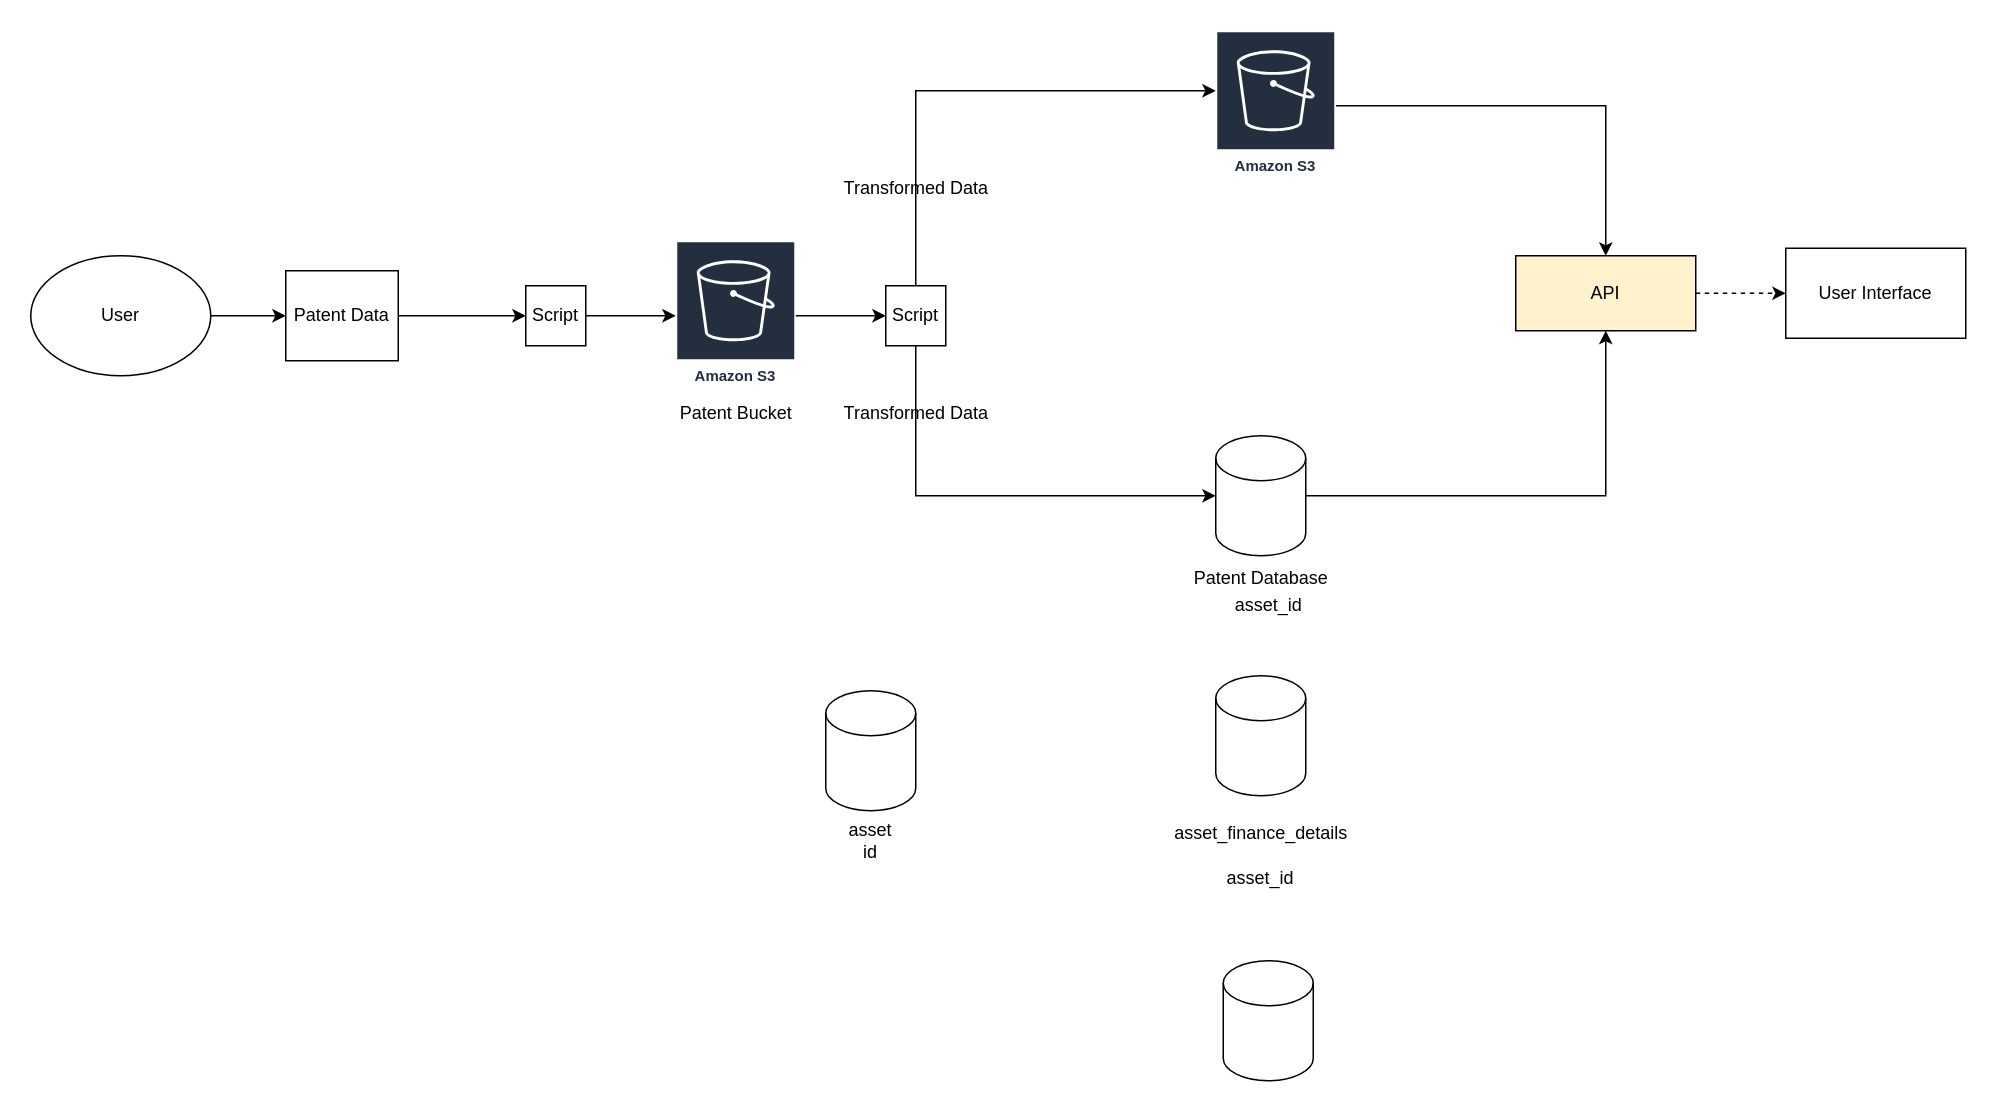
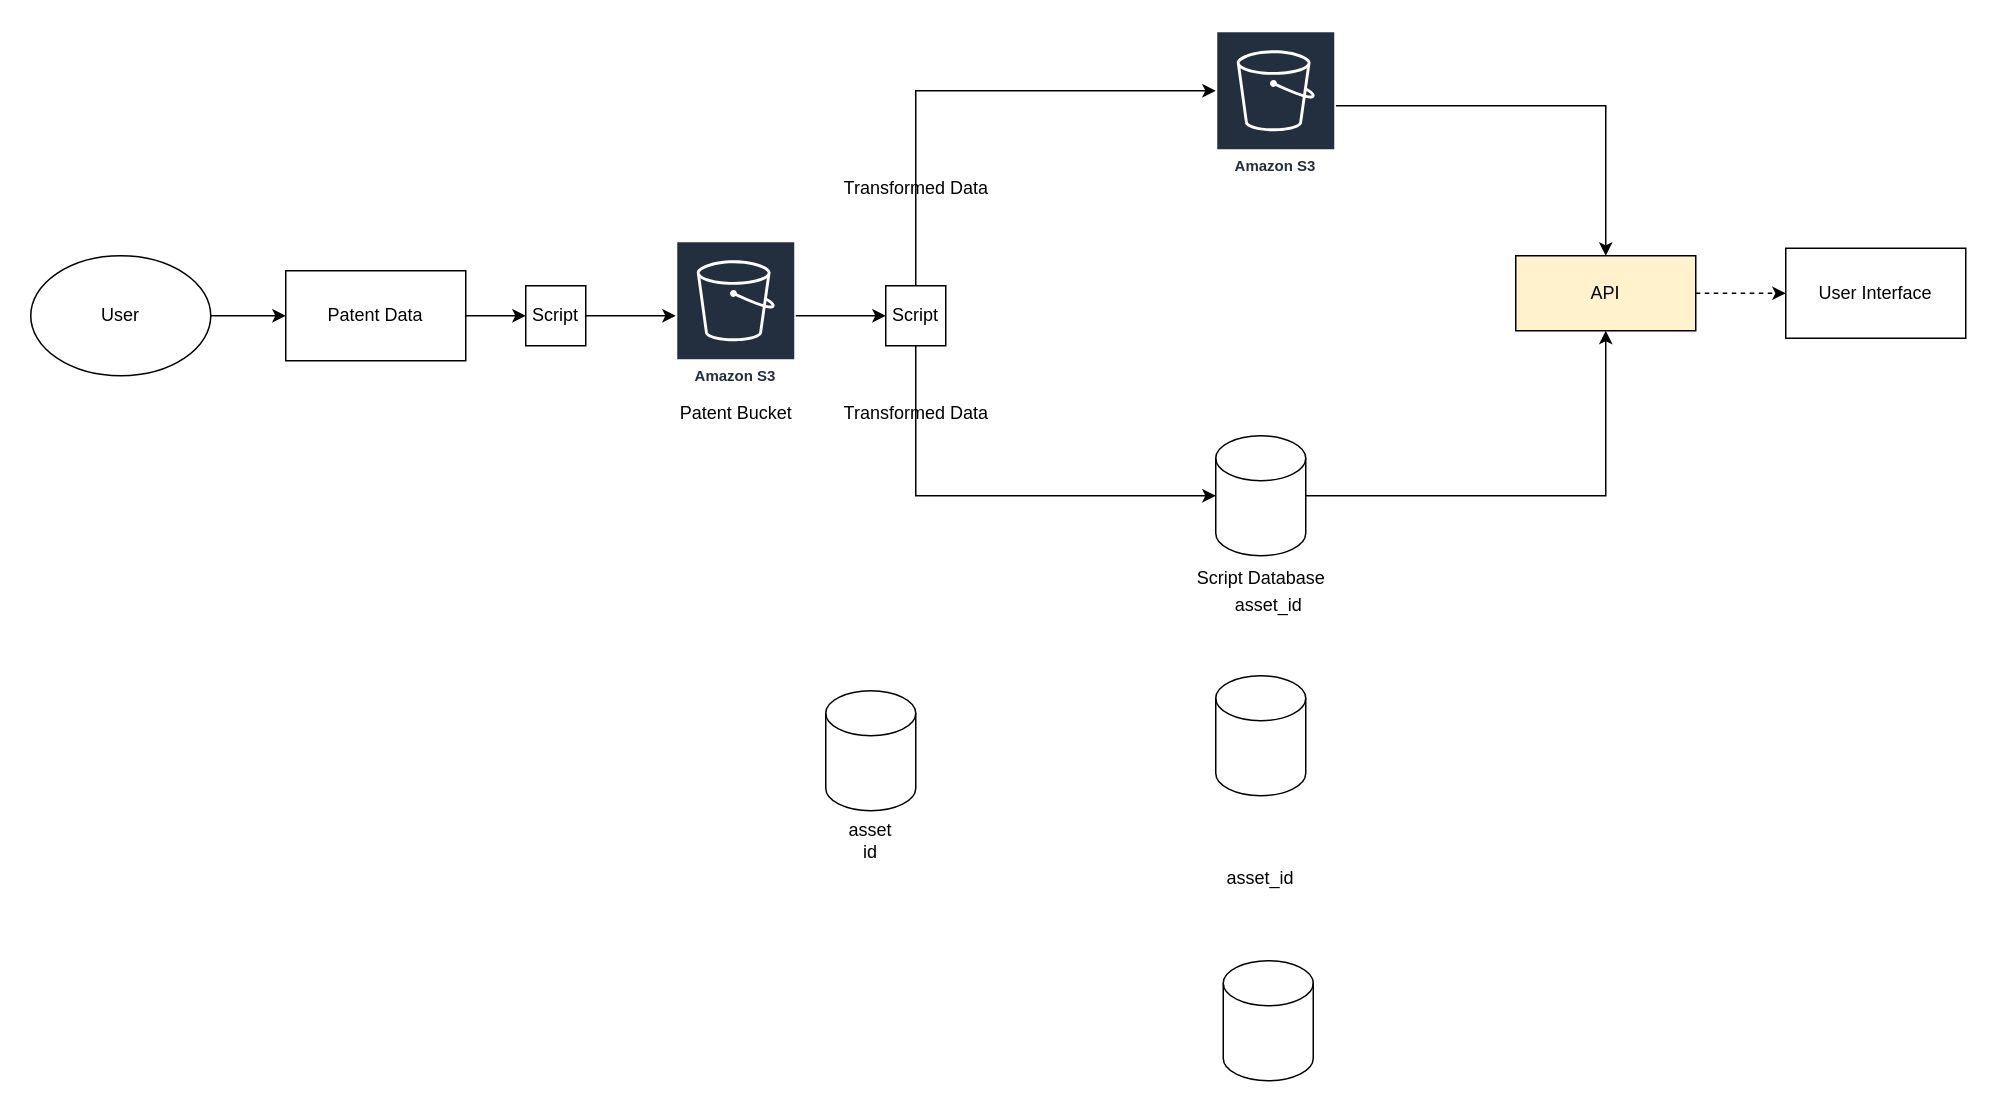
node "Patent Data": size 113x90 -> 180x90
node "Patent Database": label "Patent Database" -> "Script Database"
node "asset_finance_details": removed
